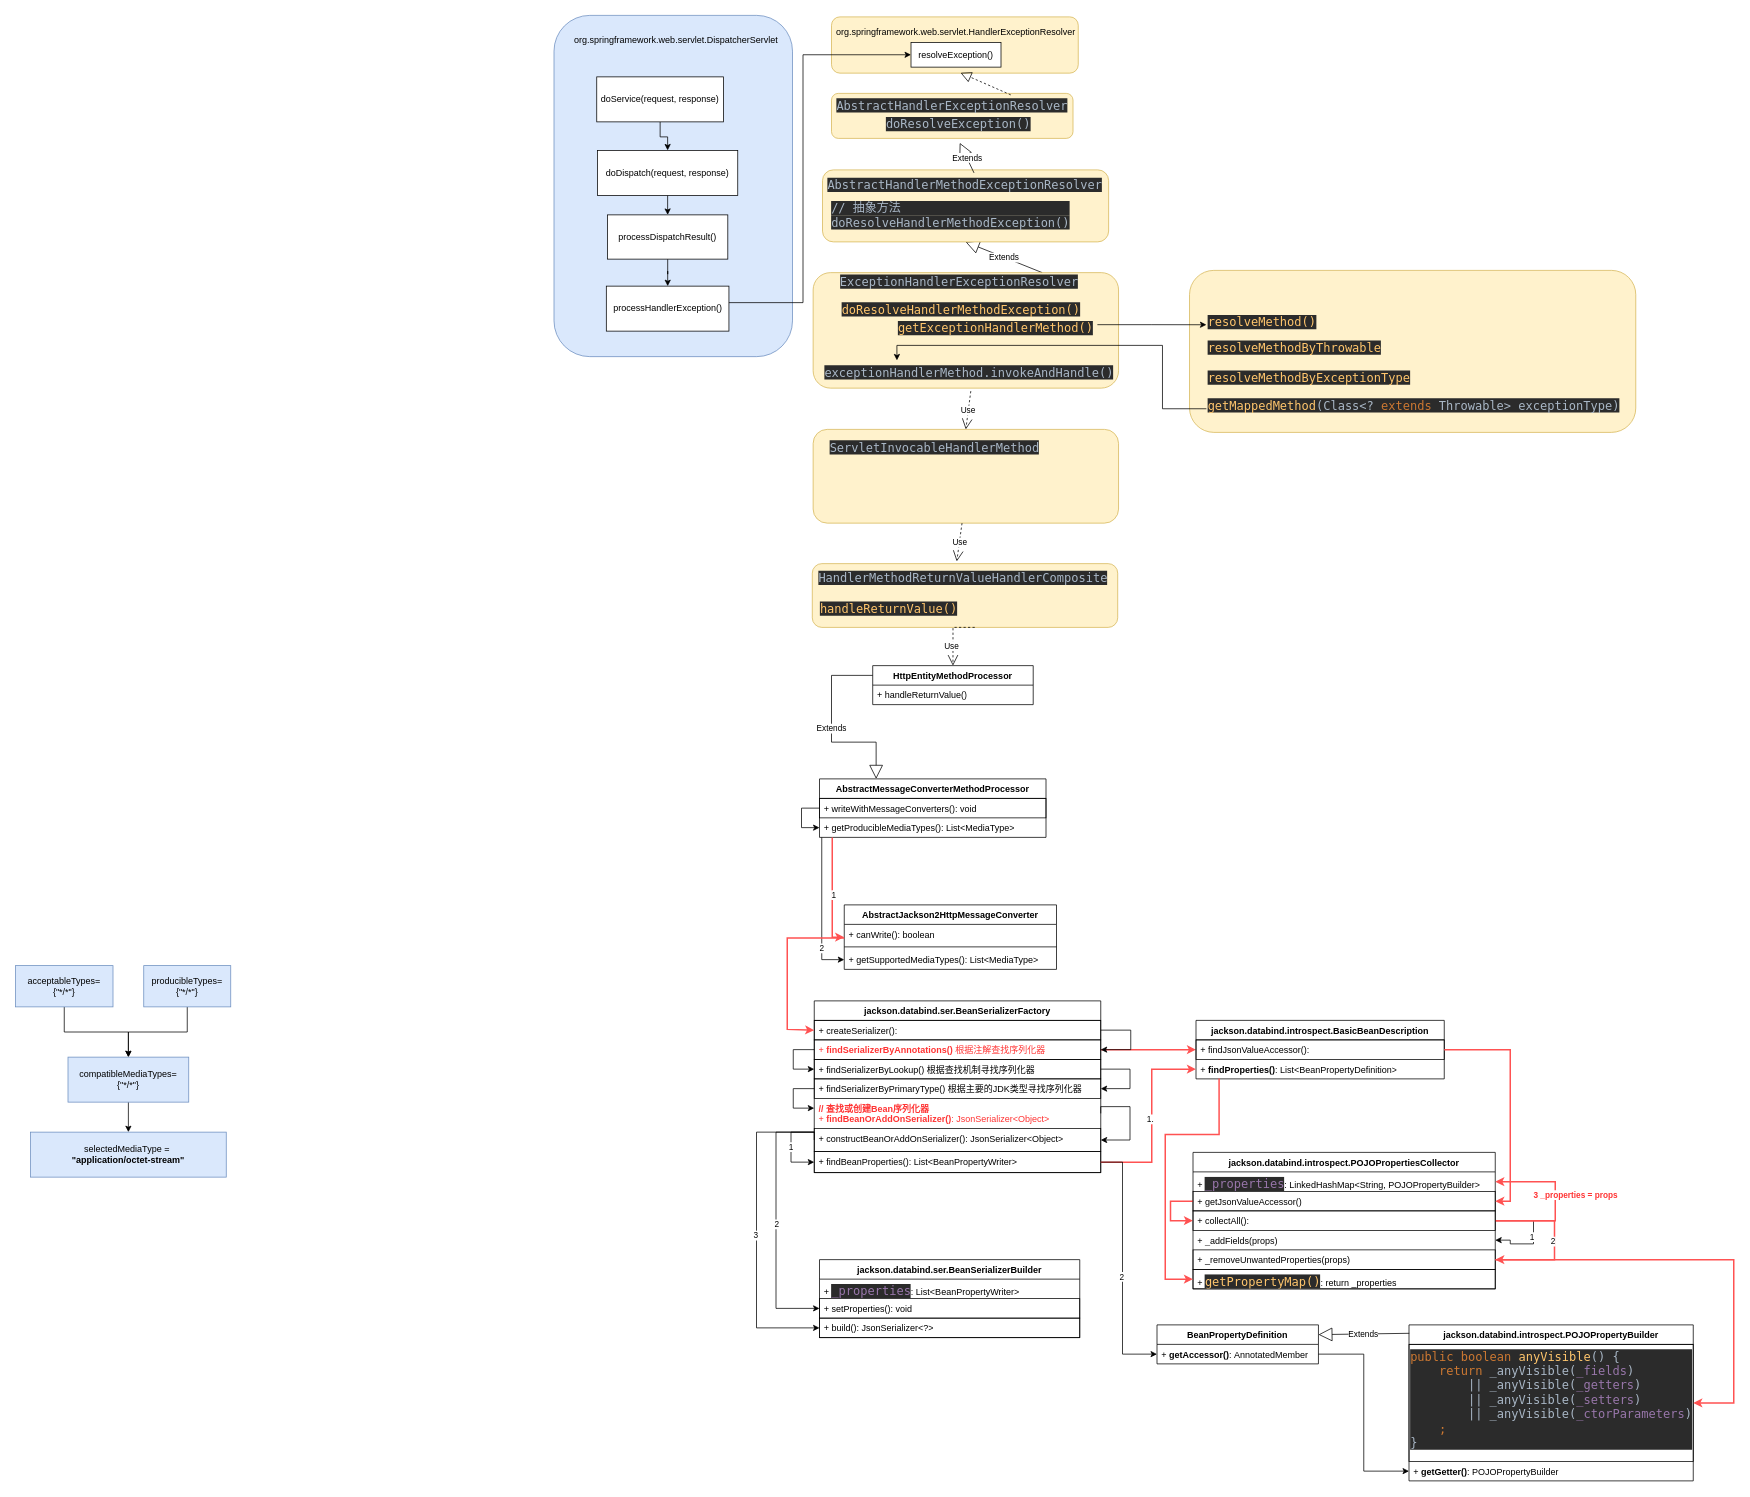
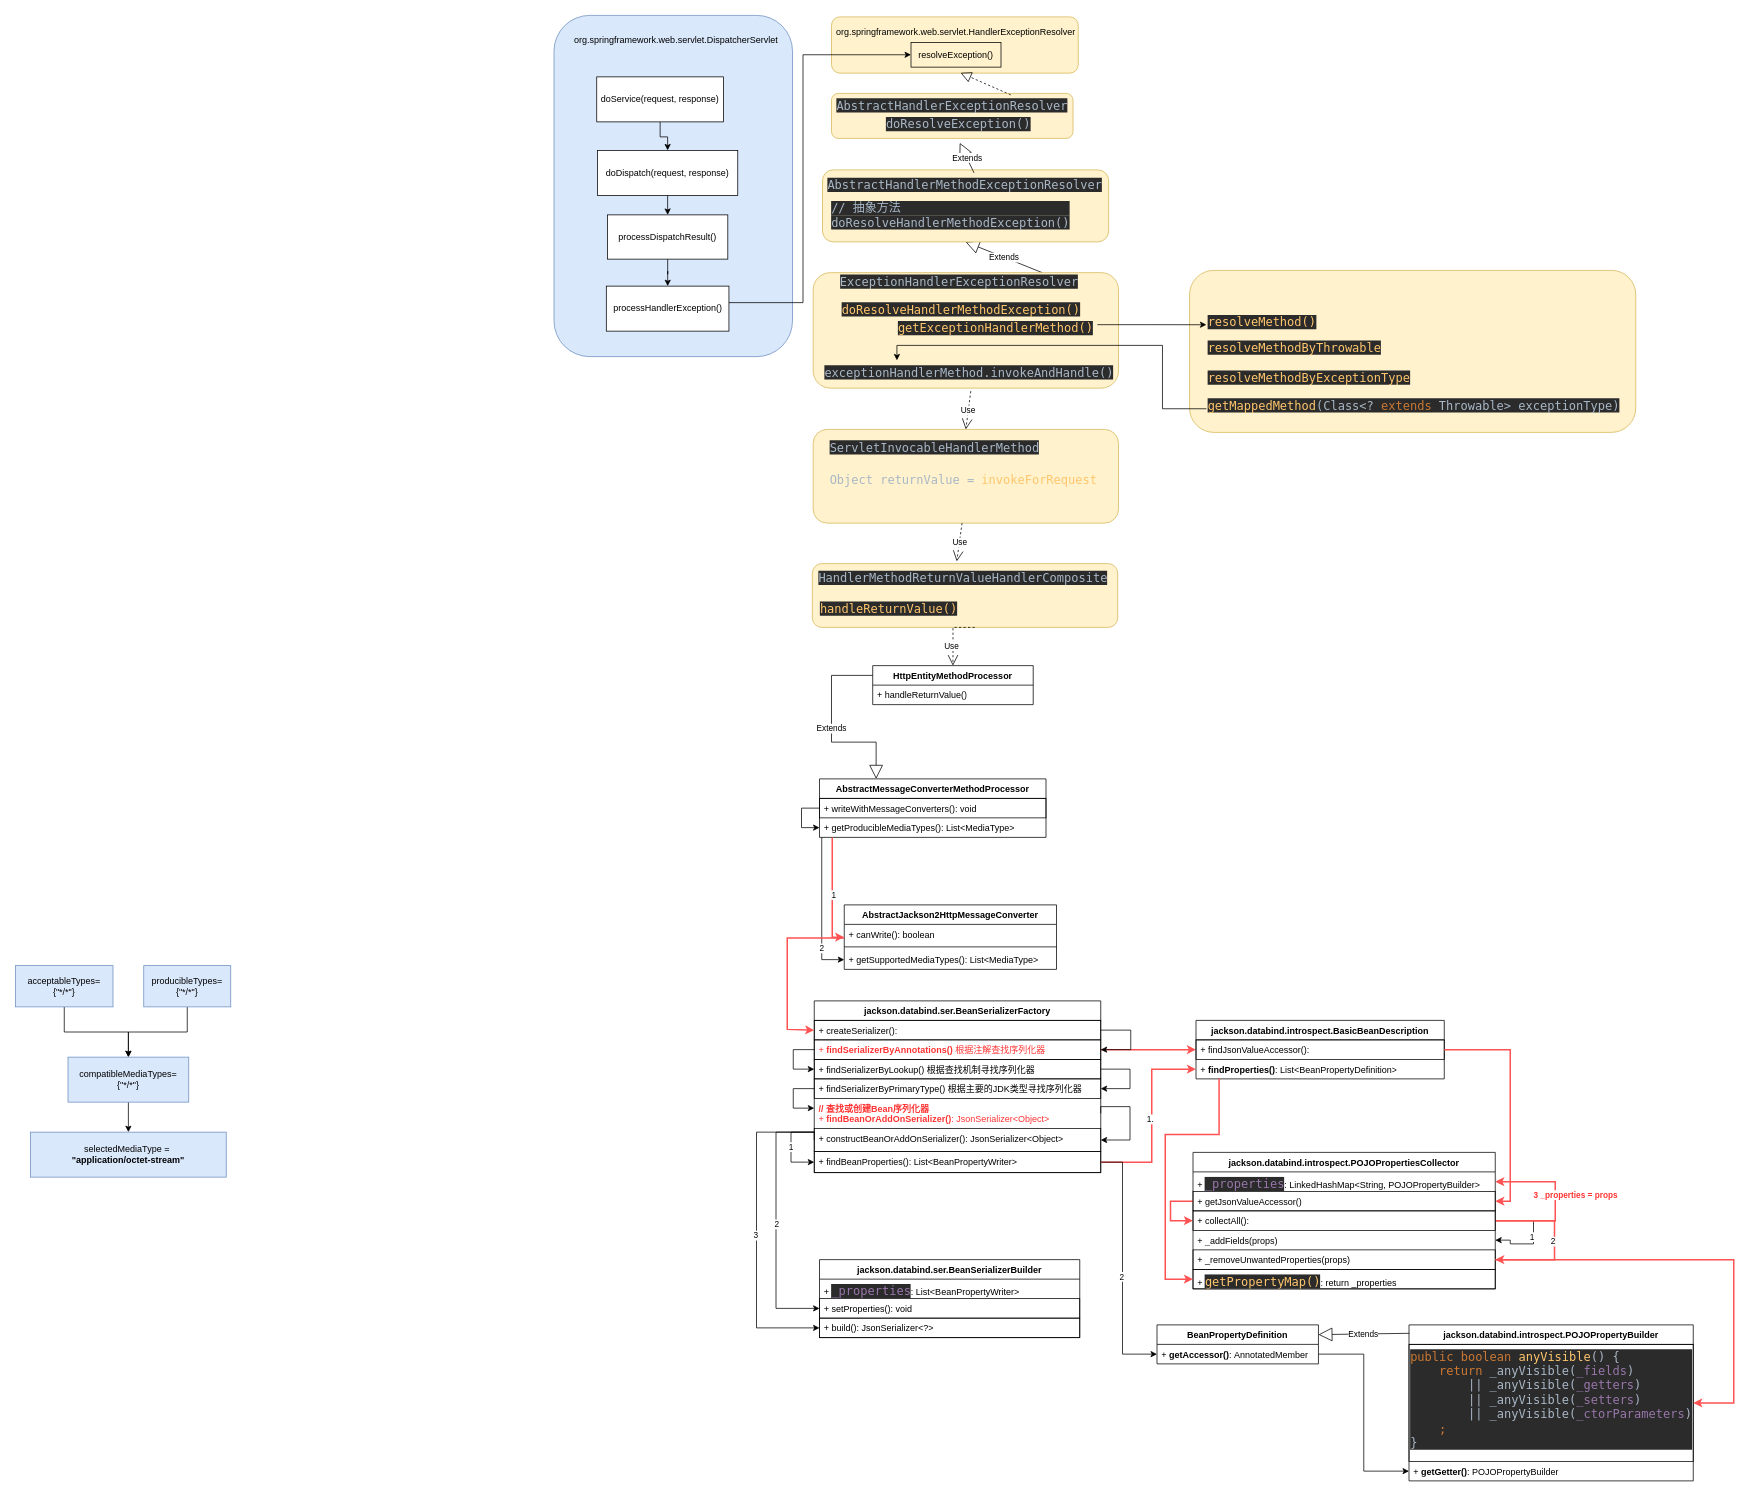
node "resolveException()": fillcolor #ffffff -> #fff2cc
node "Object returnValue = invokeForRequest": added
